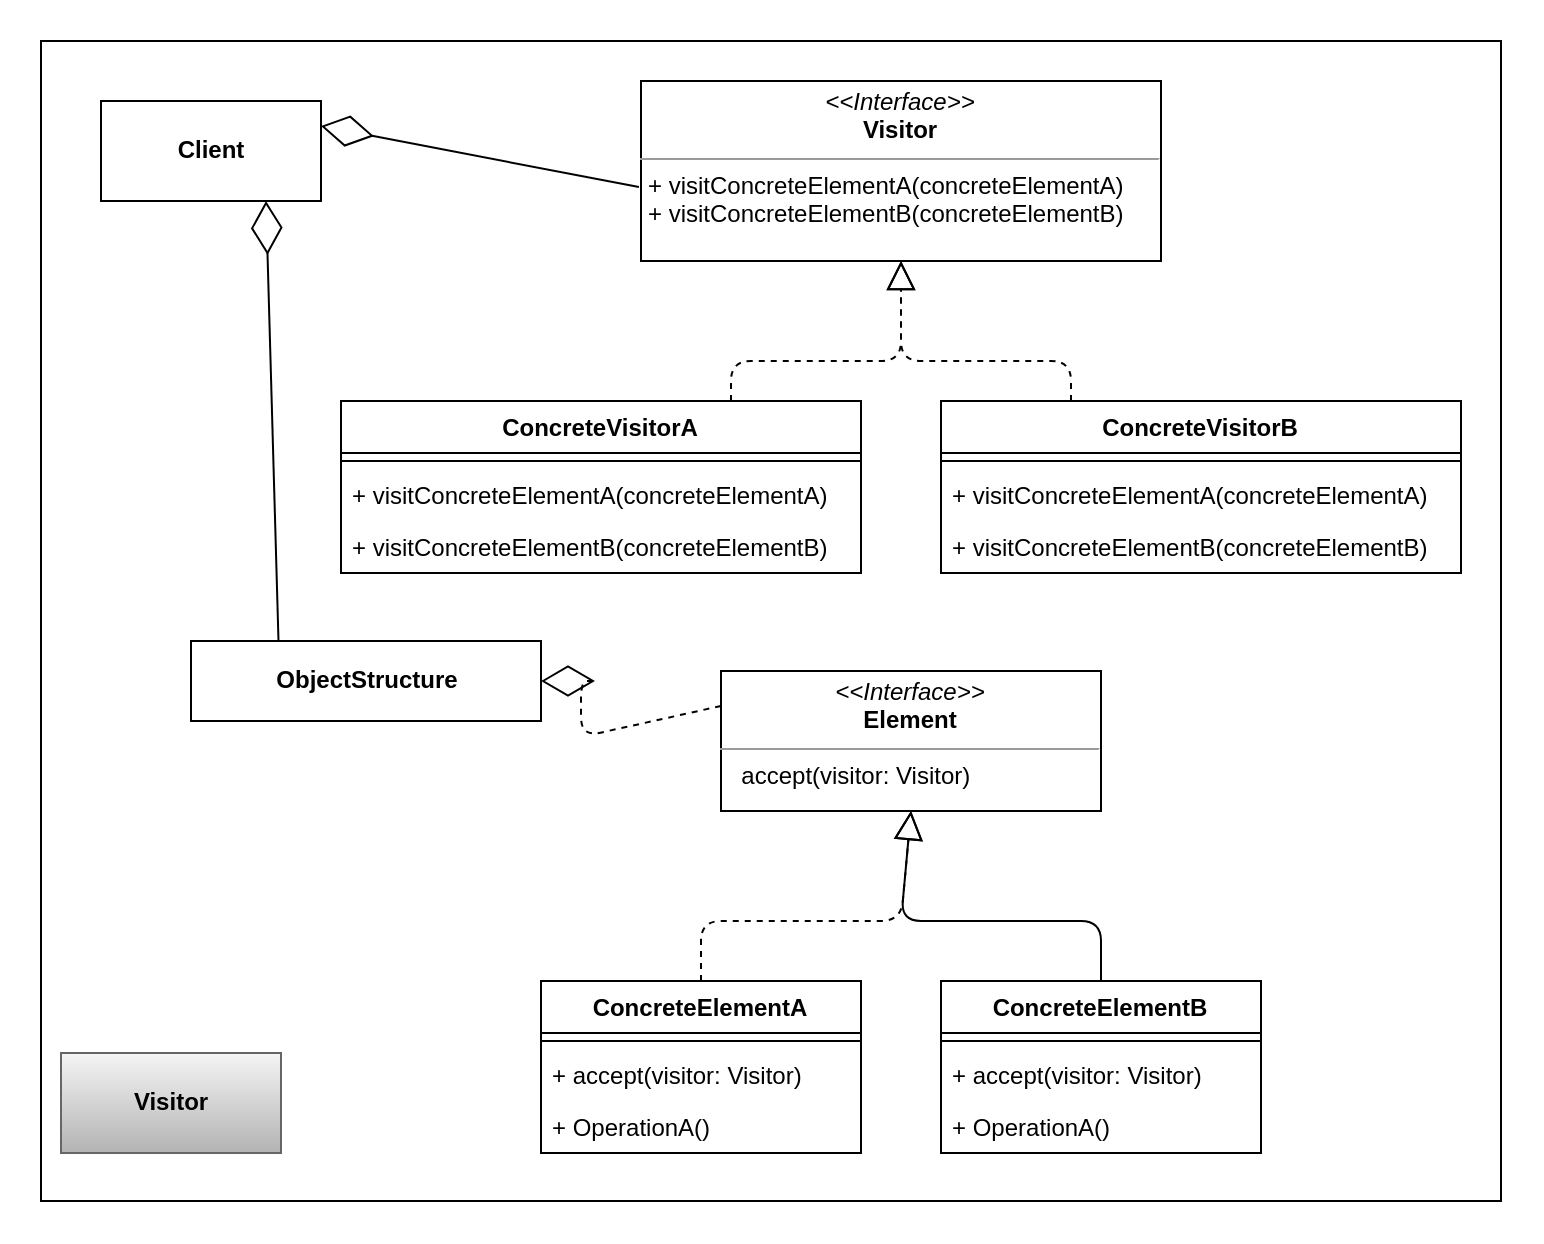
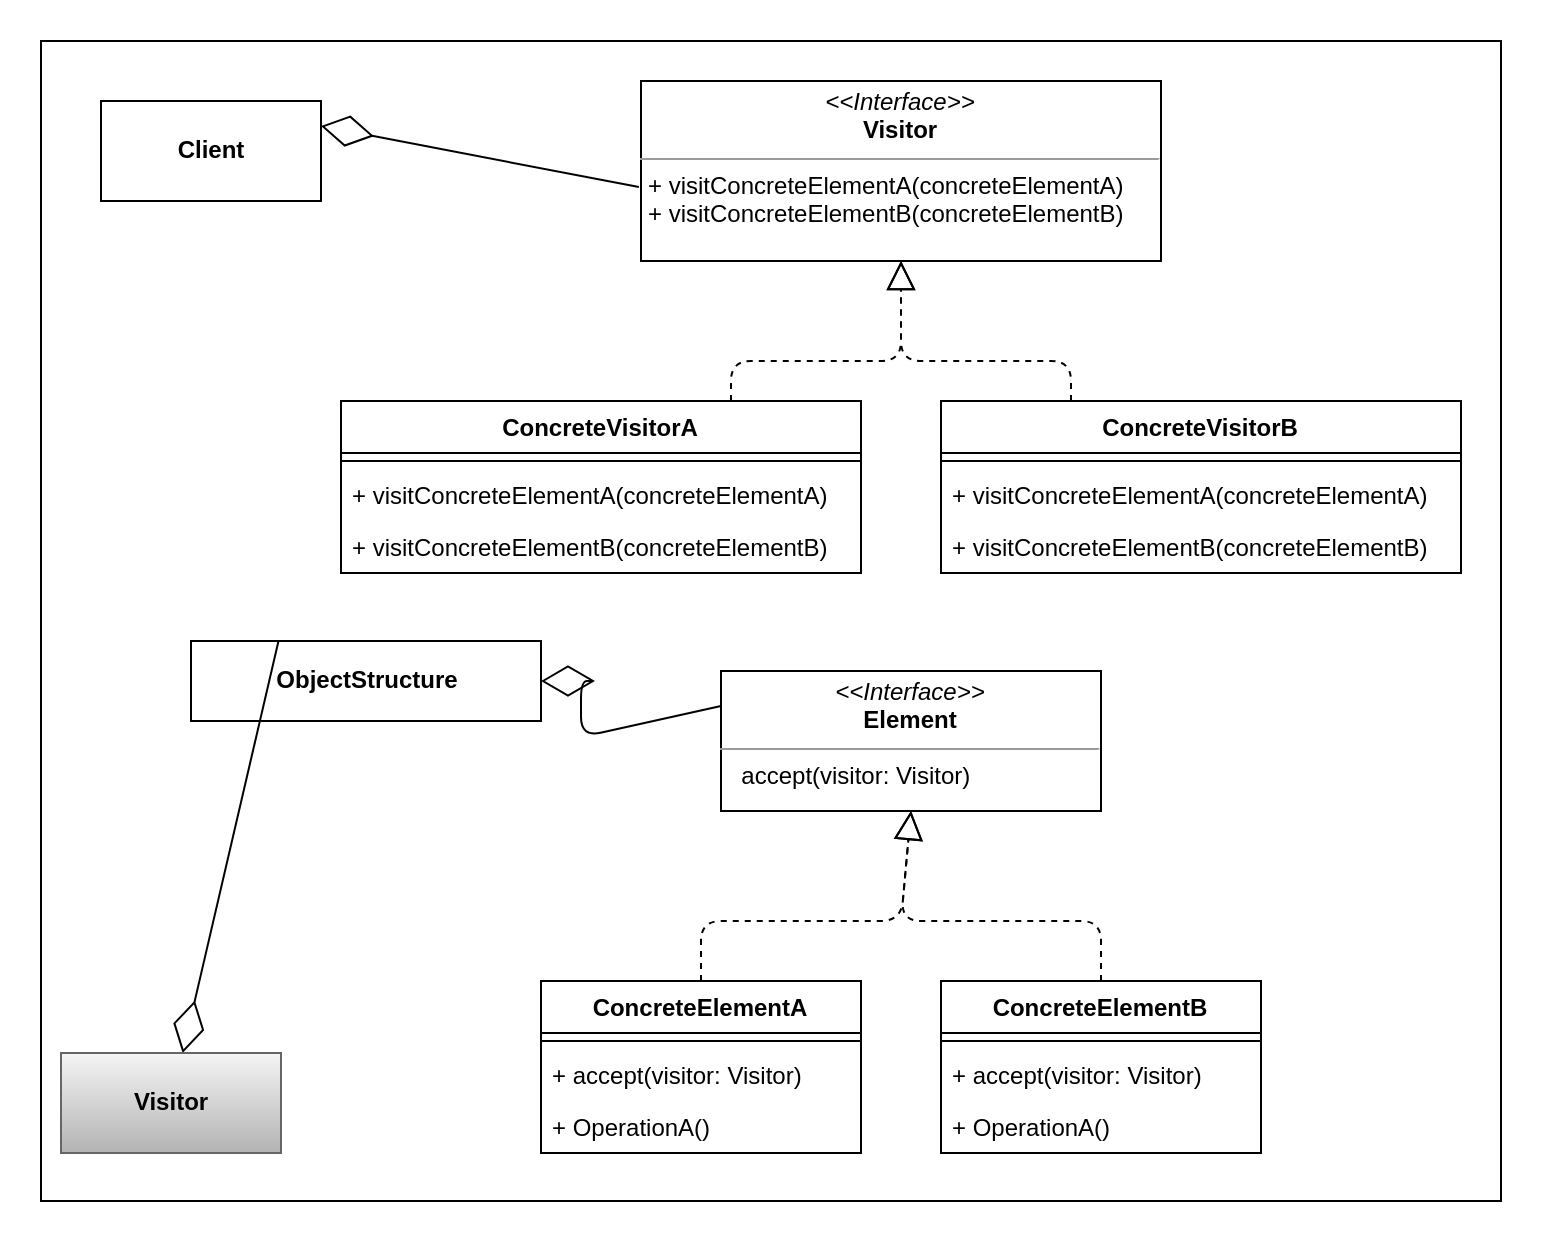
edge "ObjectStructure" -> "Client": now "ObjectStructure" -> "Visitor"
edge "<<Interface>> Element accept(visitor: Visitor)" -> "ObjectStructure": style dashed -> solid
edge "ConcreteElementB" -> "<<Interface>> Element accept(visitor: Visitor)": style solid -> dashed
